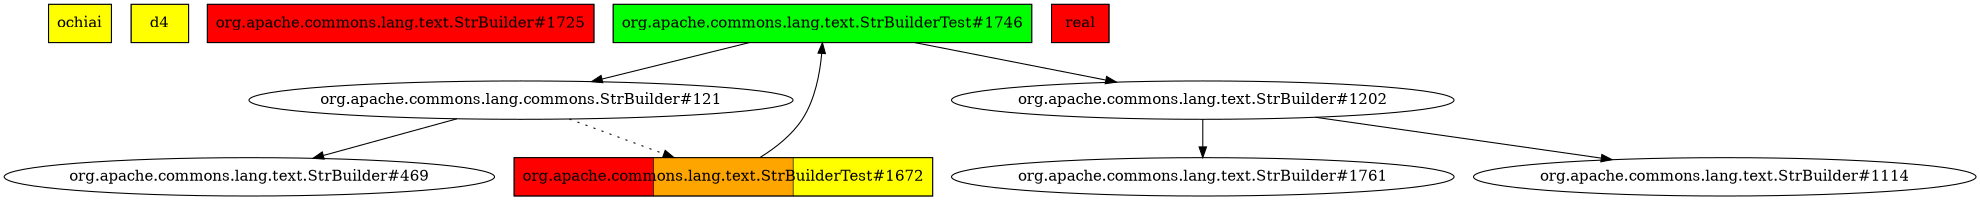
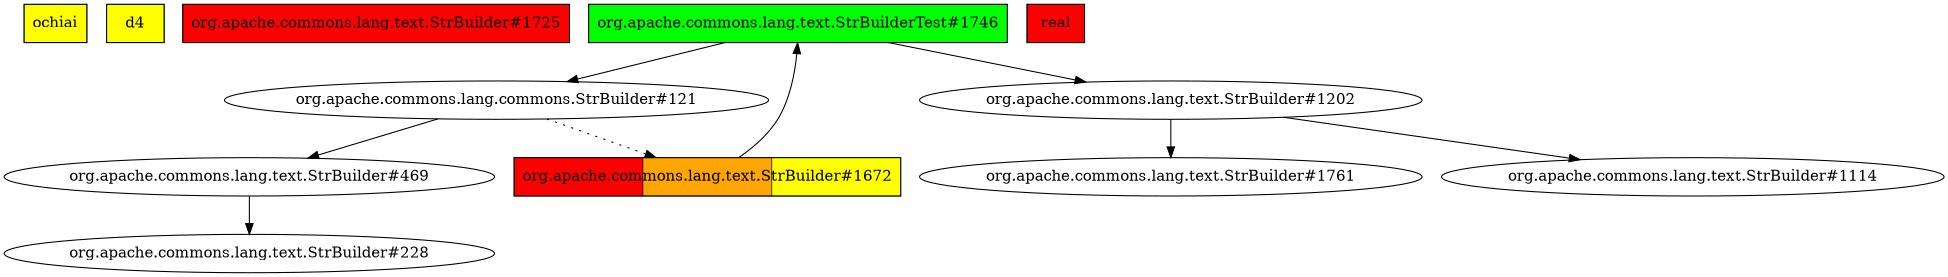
node "org.apache.commons.lang.text.StrBuilderTest#1672": label "org.apache.commons.lang.text.StrBuilderTest#1672" -> "org.apache.commons.lang.text.StrBuilder#1672"
node "org.apache.commons.lang.text.StrBuilder#228": added
